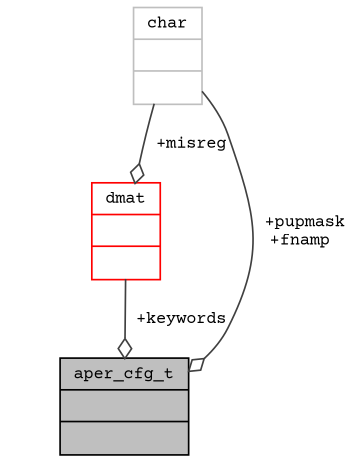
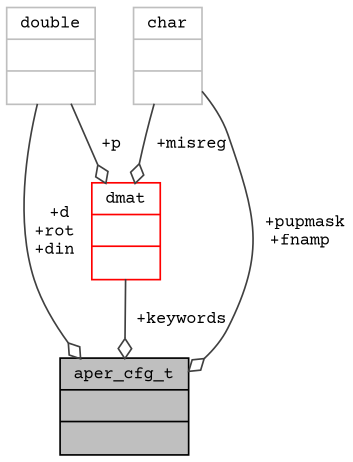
node "double": added
